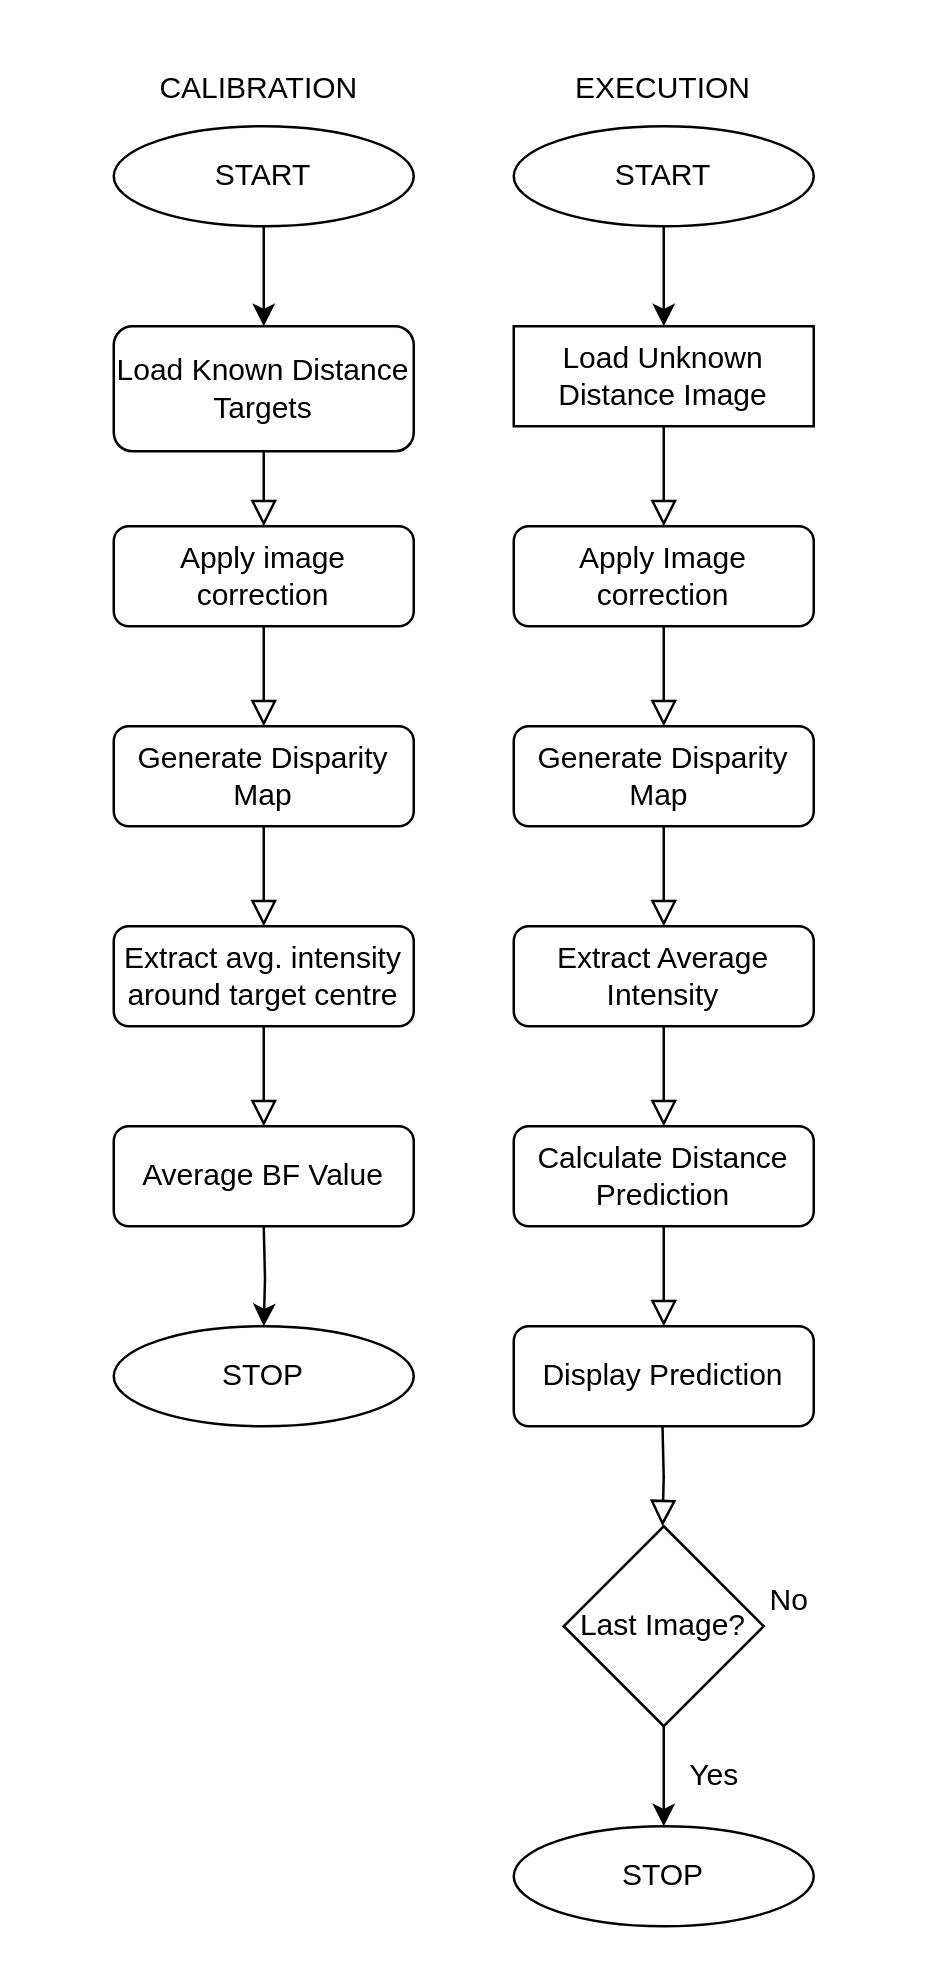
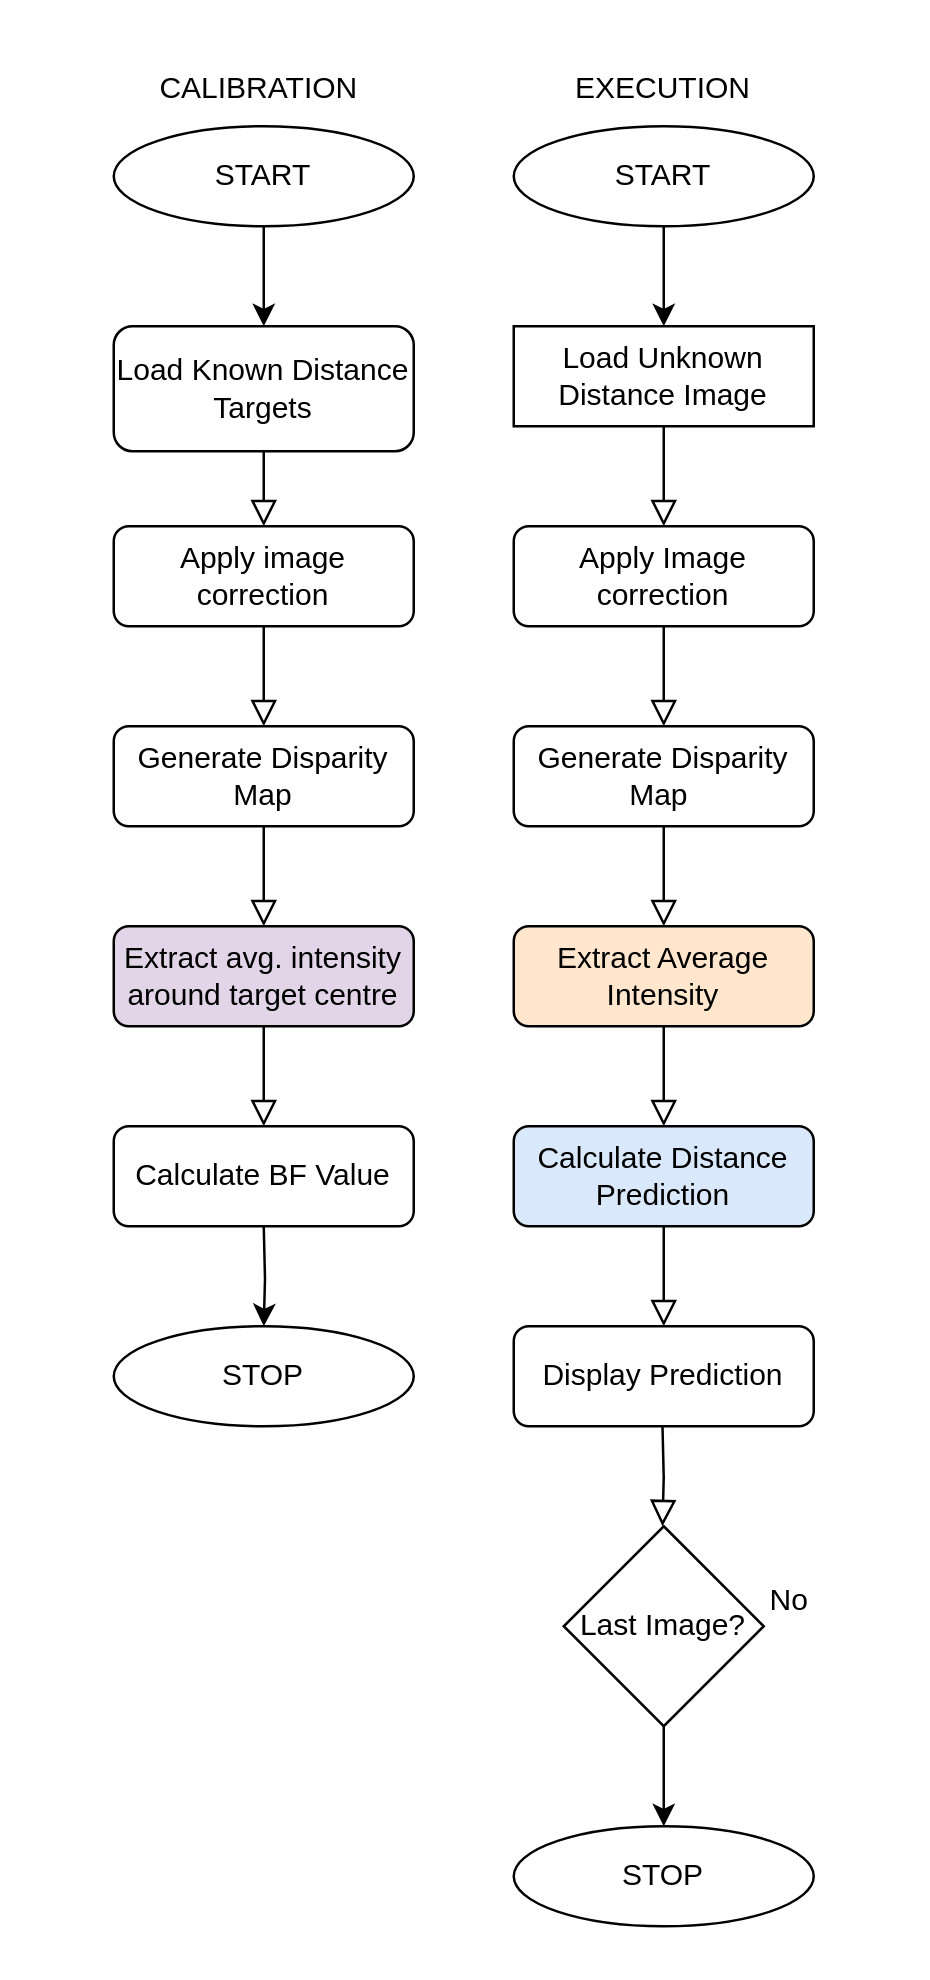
node "Extract avg. intensity around target centre": fillcolor #ffffff -> #e1d5e7
node "Extract Average Intensity": fillcolor #ffffff -> #ffe6cc
node "Average BF Value": label "Average BF Value" -> "Calculate BF Value"
node "Calculate Distance Prediction": fillcolor #ffffff -> #dae8fc
node "Yes": removed
